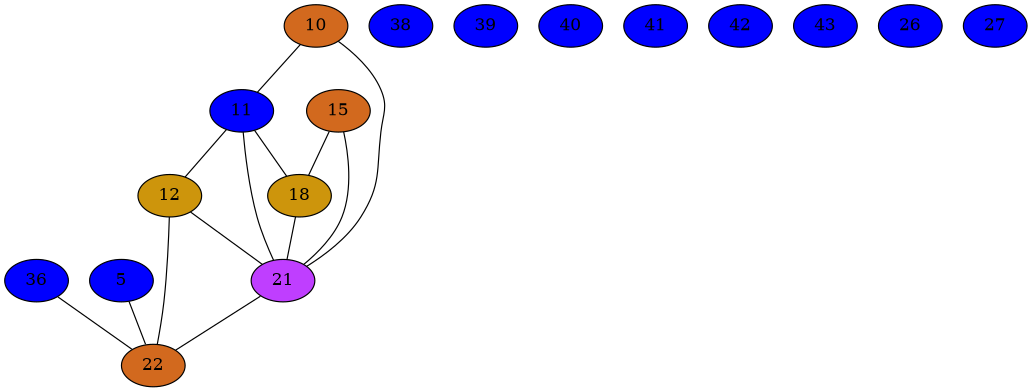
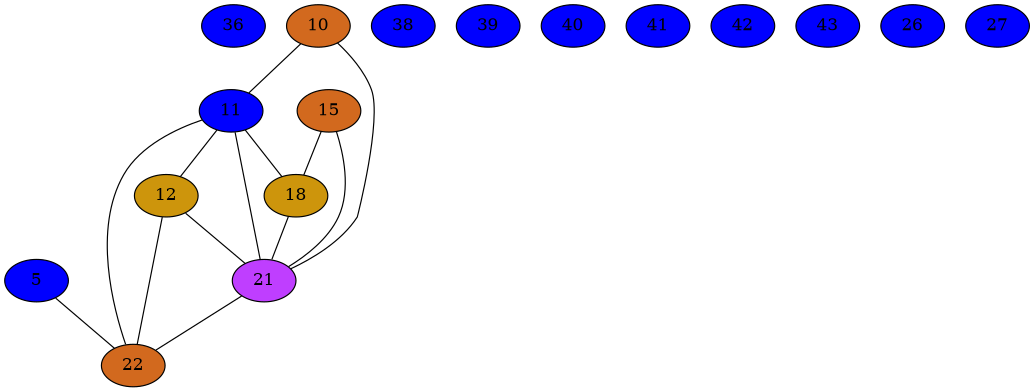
edge "36" -- "22": now "11" -- "22"
